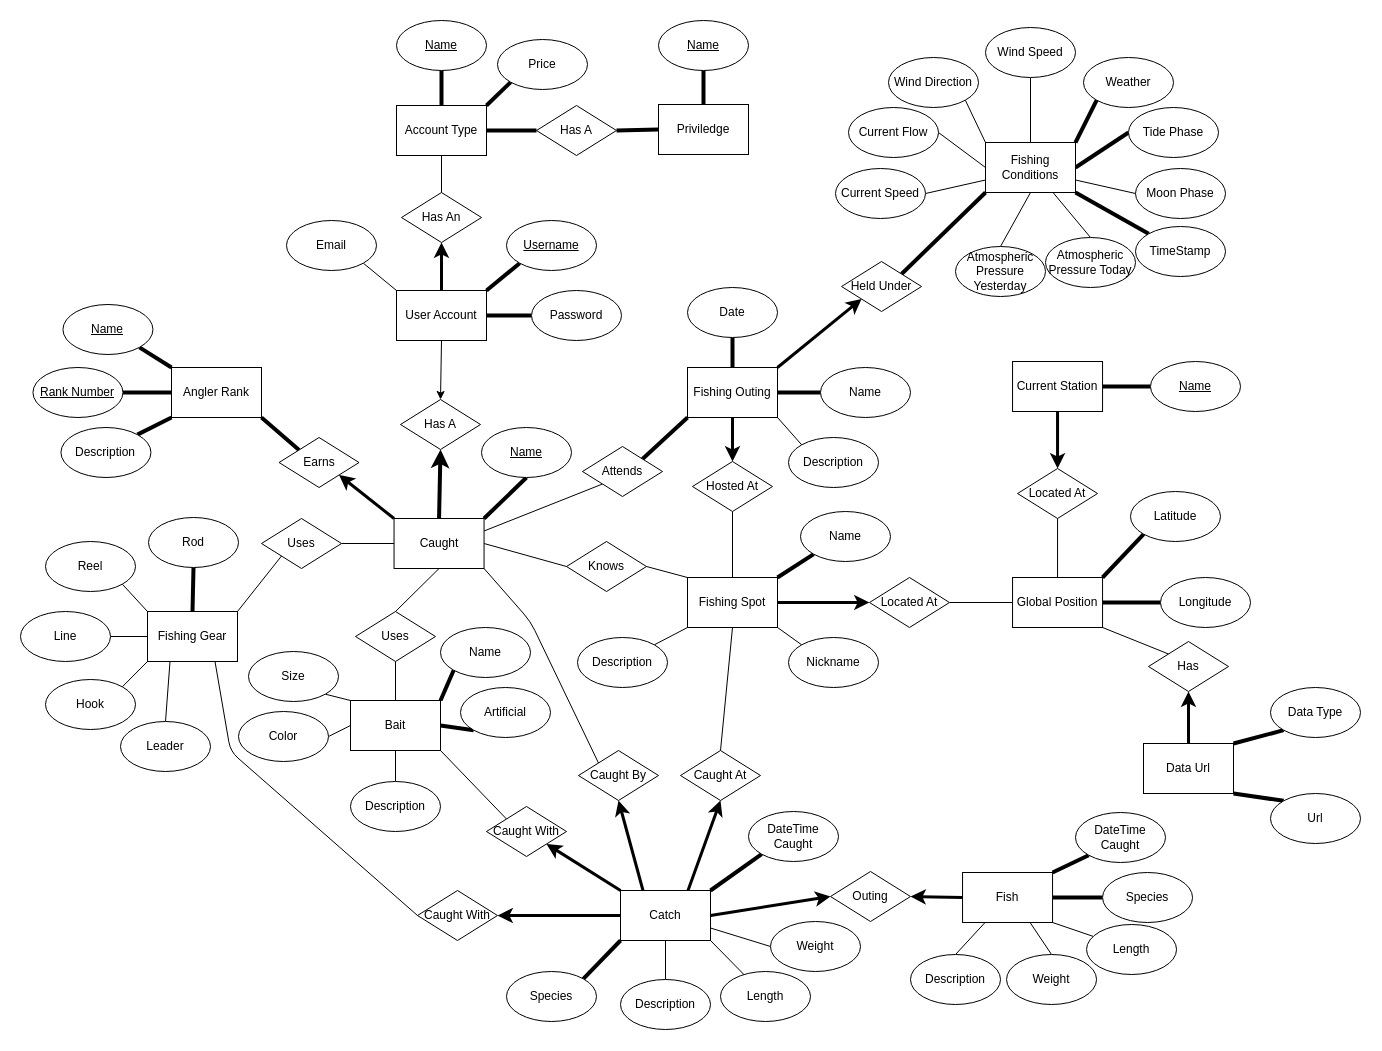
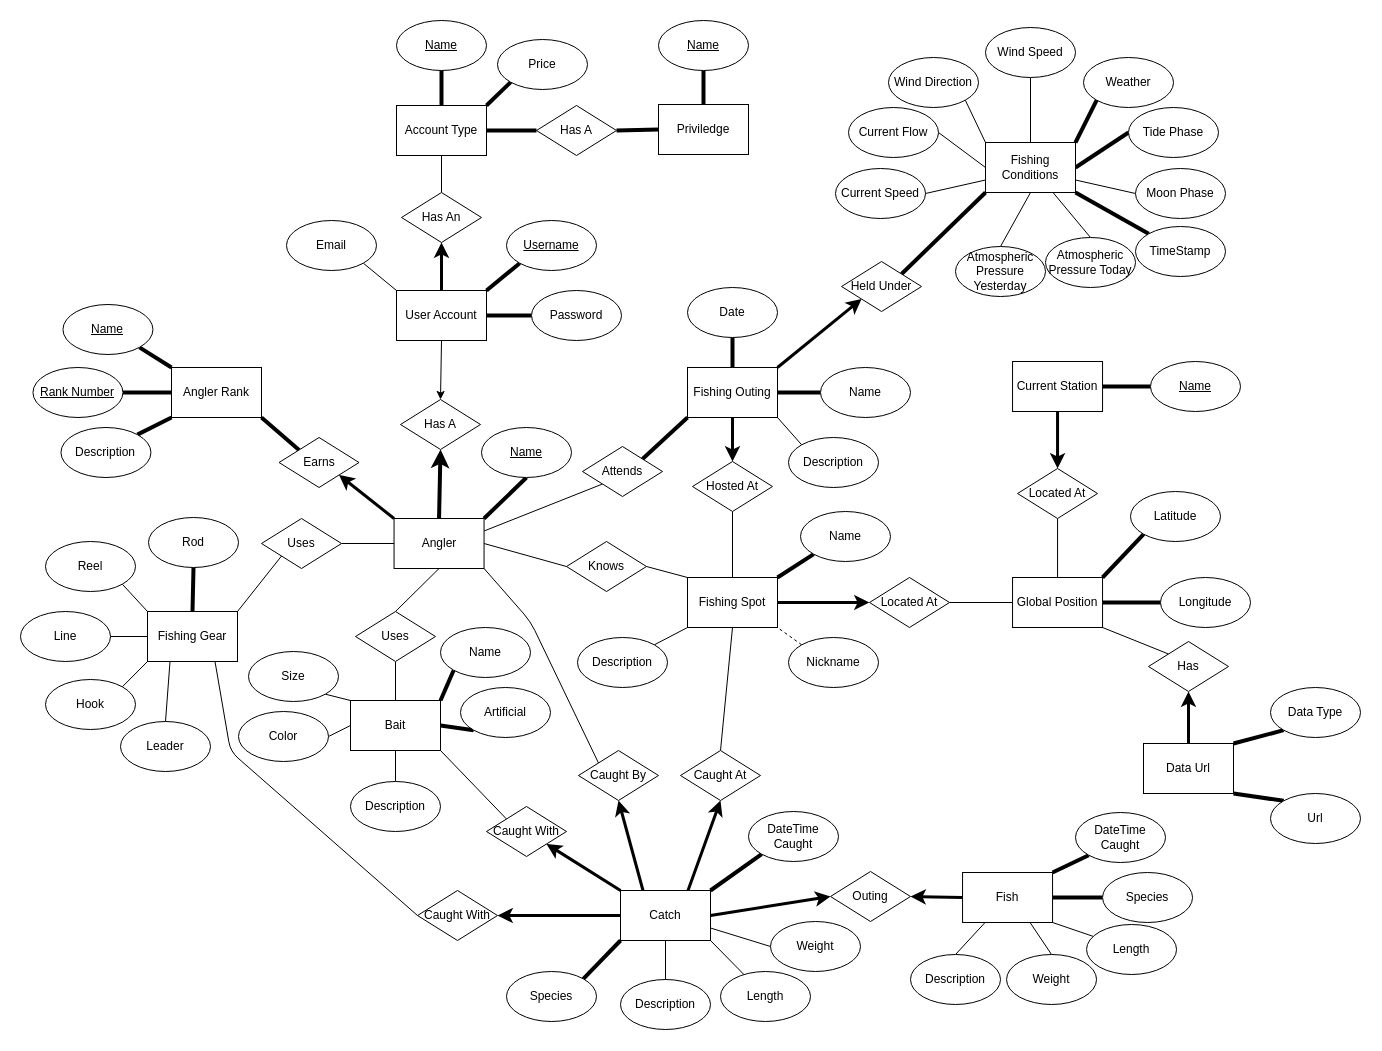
node "Caught": label "Caught" -> "Angler"
edge "Fishing Spot" -- "Nickname": style solid -> dashed
